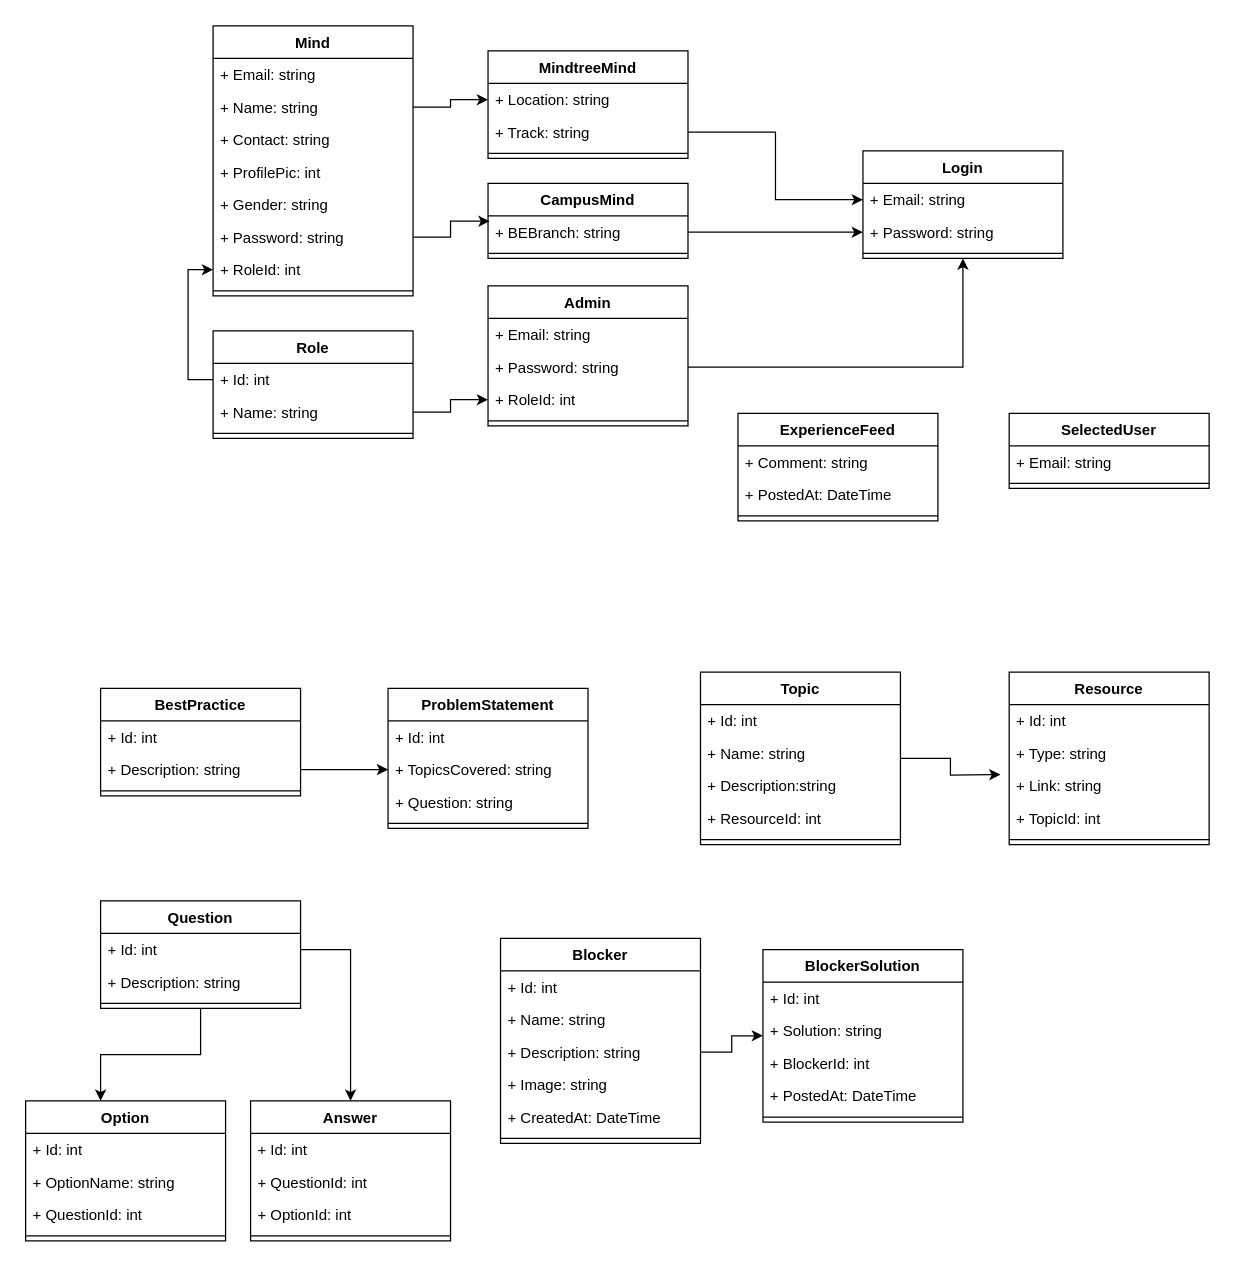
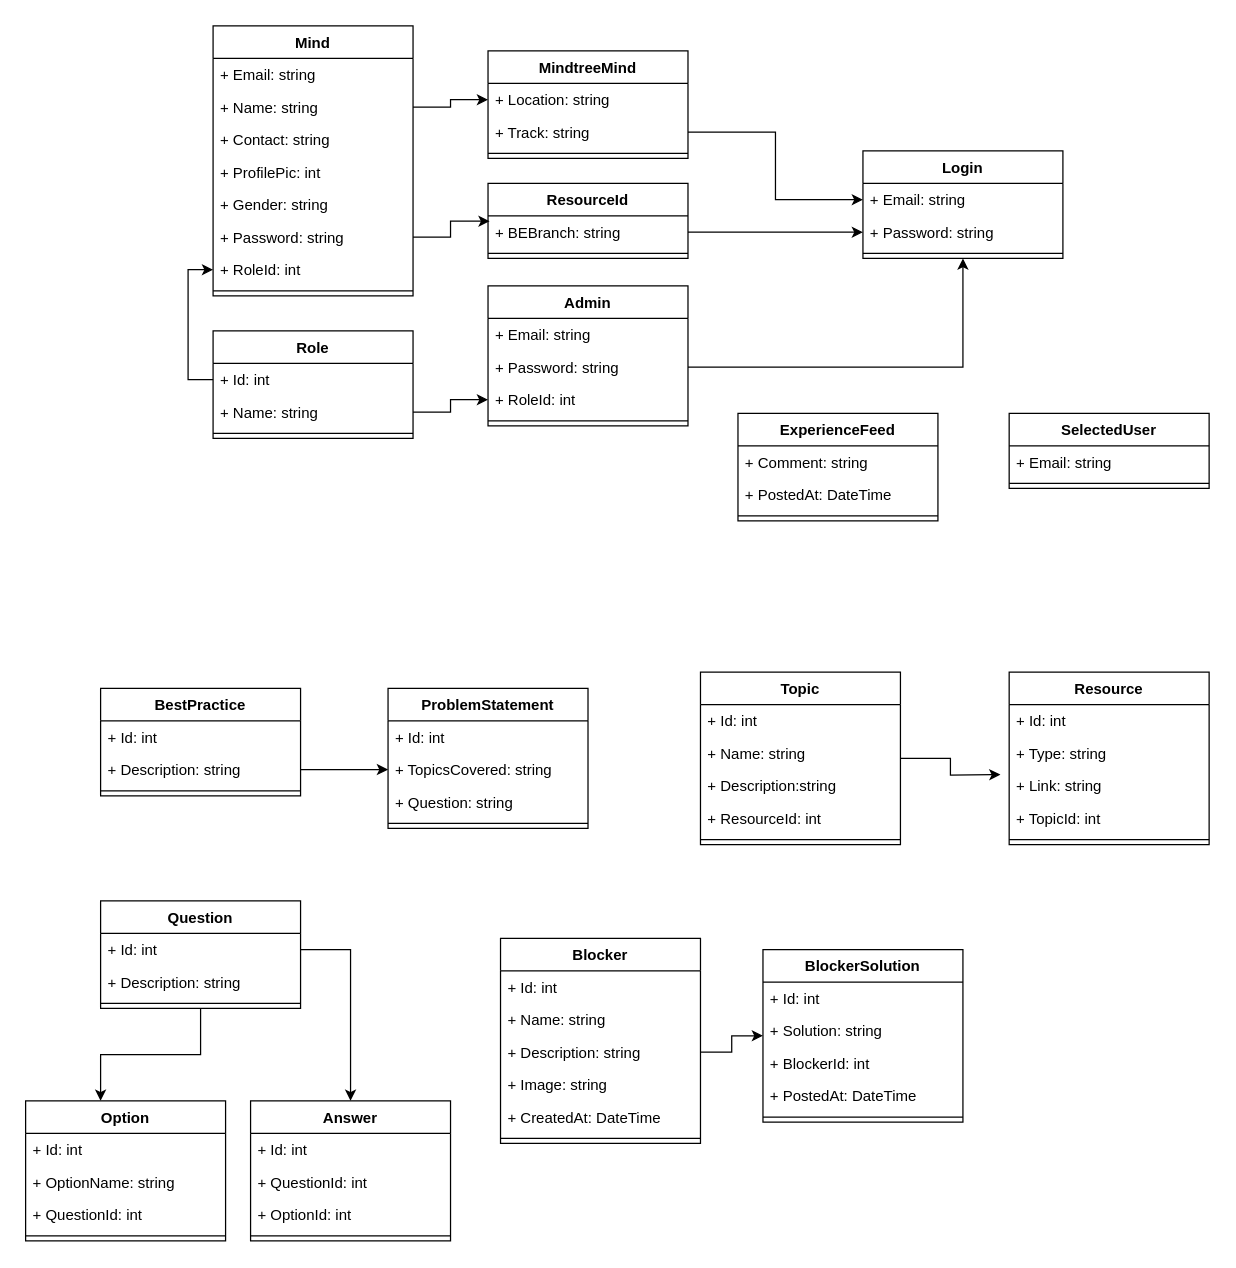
node "CampusMind": label "CampusMind" -> "ResourceId"
